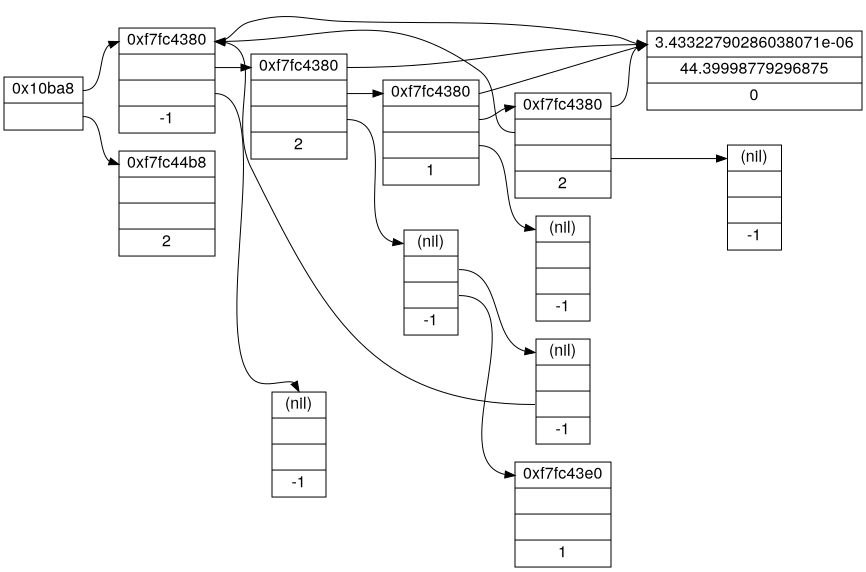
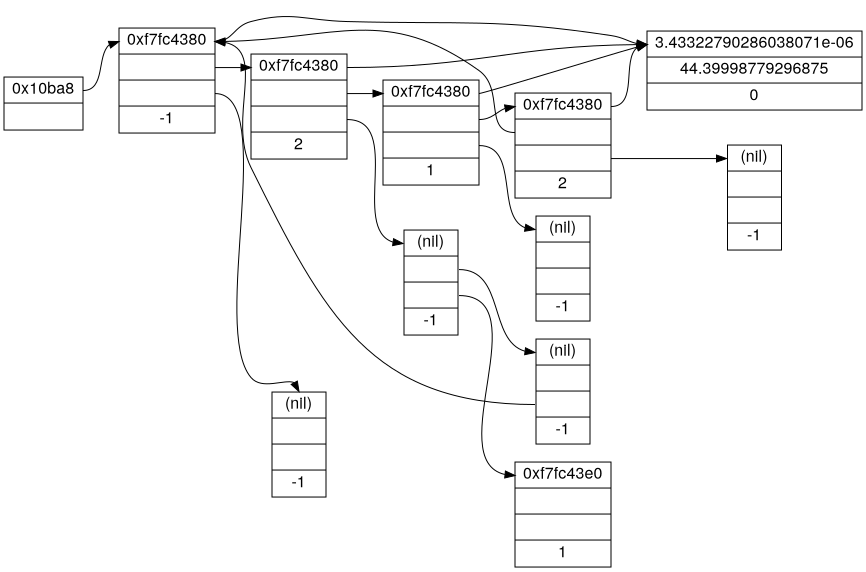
node "0xf7fc44b8": removed
